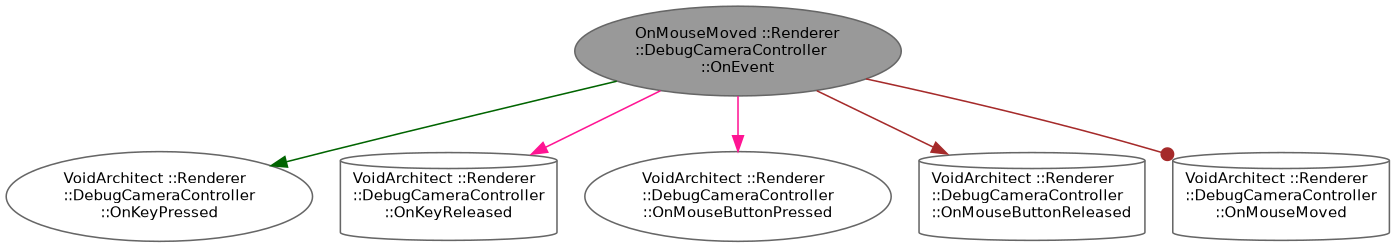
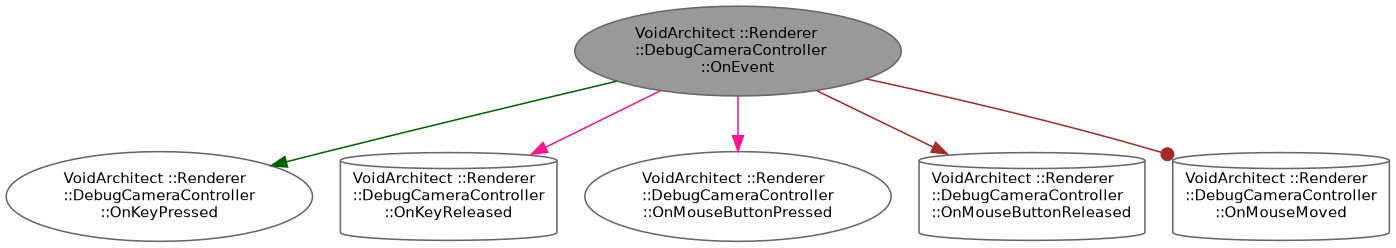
node "OnMouseMoved ::Renderer ::DebugCameraController ::OnEvent": label "OnMouseMoved ::Renderer ::DebugCameraController ::OnEvent" -> "VoidArchitect ::Renderer ::DebugCameraController ::OnEvent"
